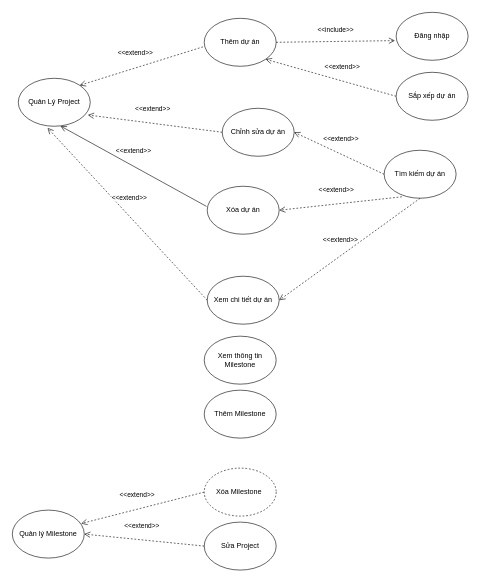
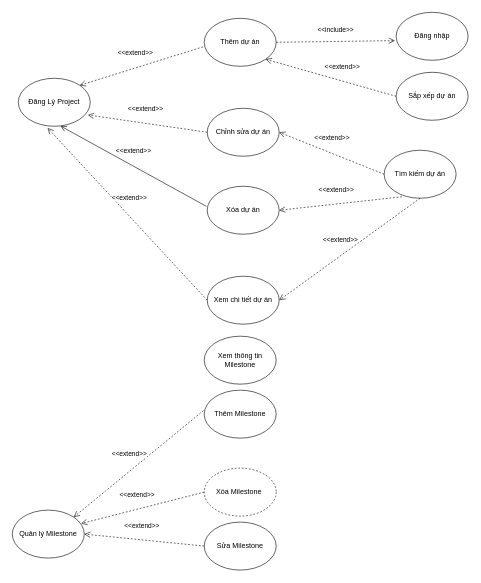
node "Quản Lý Project": label "Quản Lý Project" -> "Đăng Lý Project"
node "Chỉnh sửa dự án": moved (258, 132) -> (243, 132)
edge "Thêm Milestone" -> "Quản lý Milestone": added, label "<<extend>>"
node "Sửa Project": label "Sửa Project" -> "Sửa Milestone"
